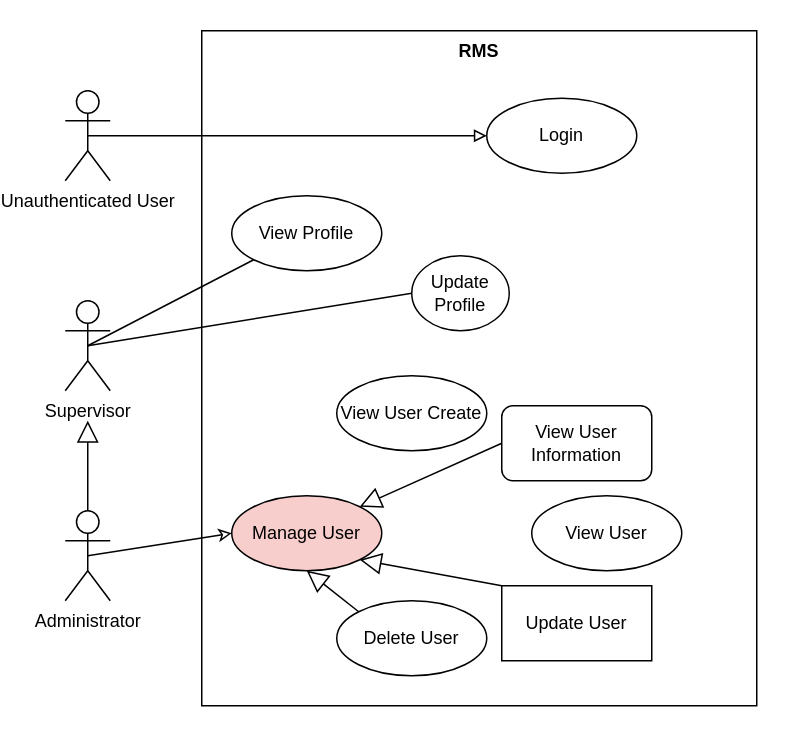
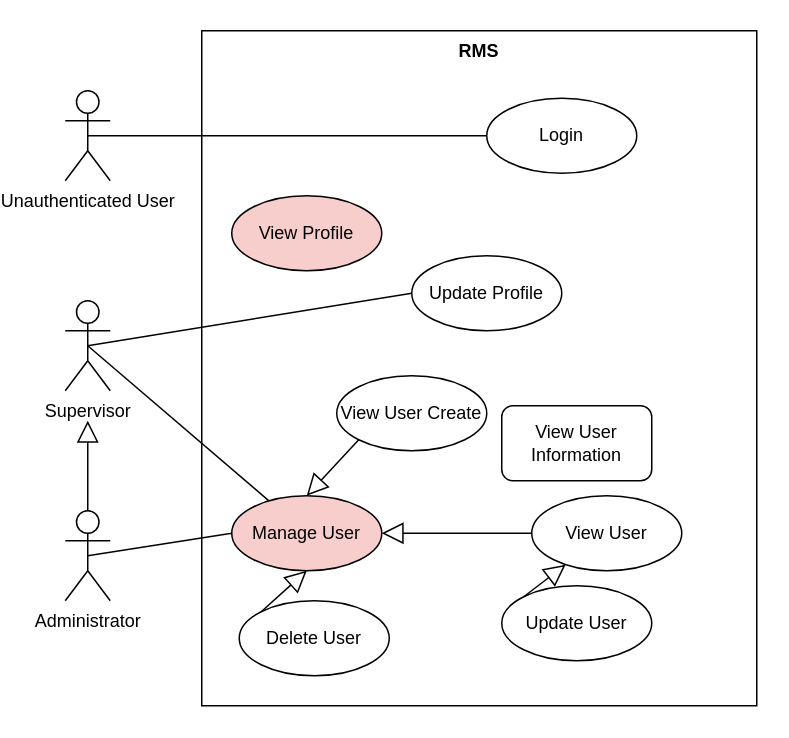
edge "Unauthenticated User" -> "Login": arrowhead block -> none
node "View Profile": fillcolor #ffffff -> #f8cecc
node "Update Profile": size 98x75 -> 150x75
edge "View Profile" -- "Supervisor": now "Manage User" -- "Supervisor"
edge "View User Create" -> "Manage User": added
edge "View User Information" -> "Manage User": removed
edge "View User" -> "Manage User": added
edge "Administrator" -> "Manage User": arrowhead classic -> none
edge "Update User" -> "Manage User": now "Update User" -> "View User"
node "Update User": shape rectangle -> ellipse
node "Delete User": moved (412, 638) -> (314, 638)
